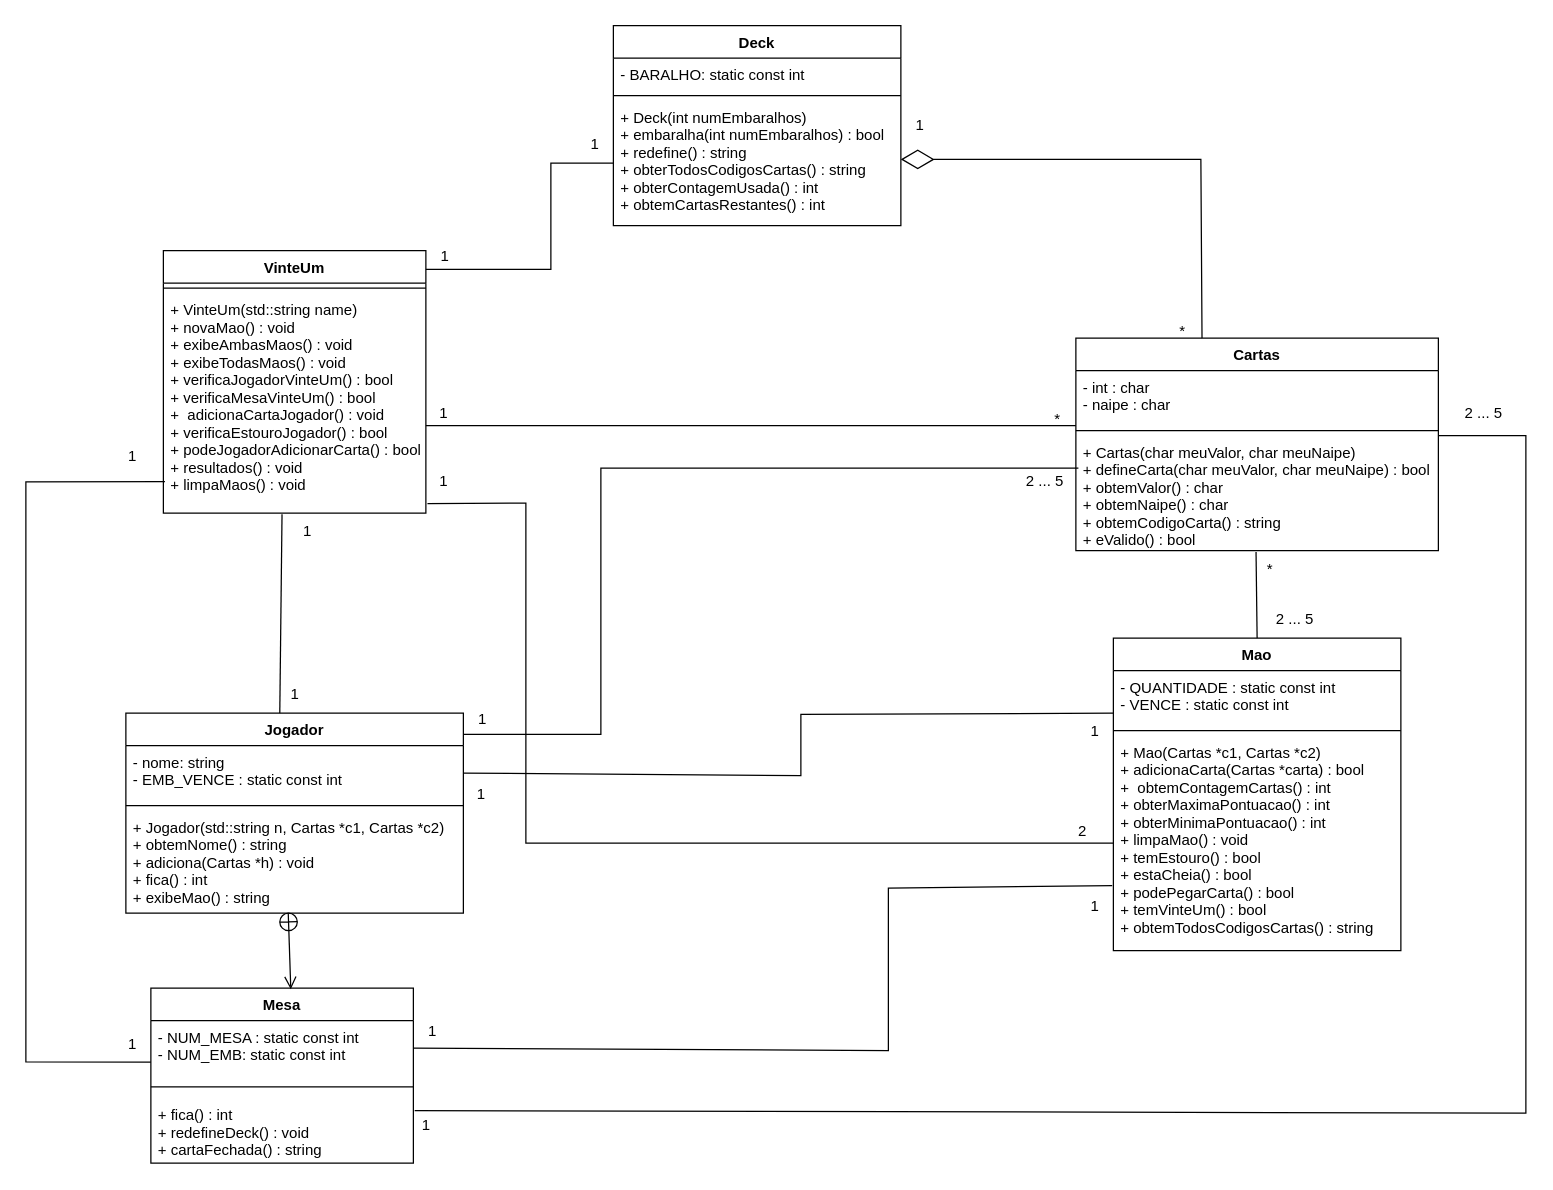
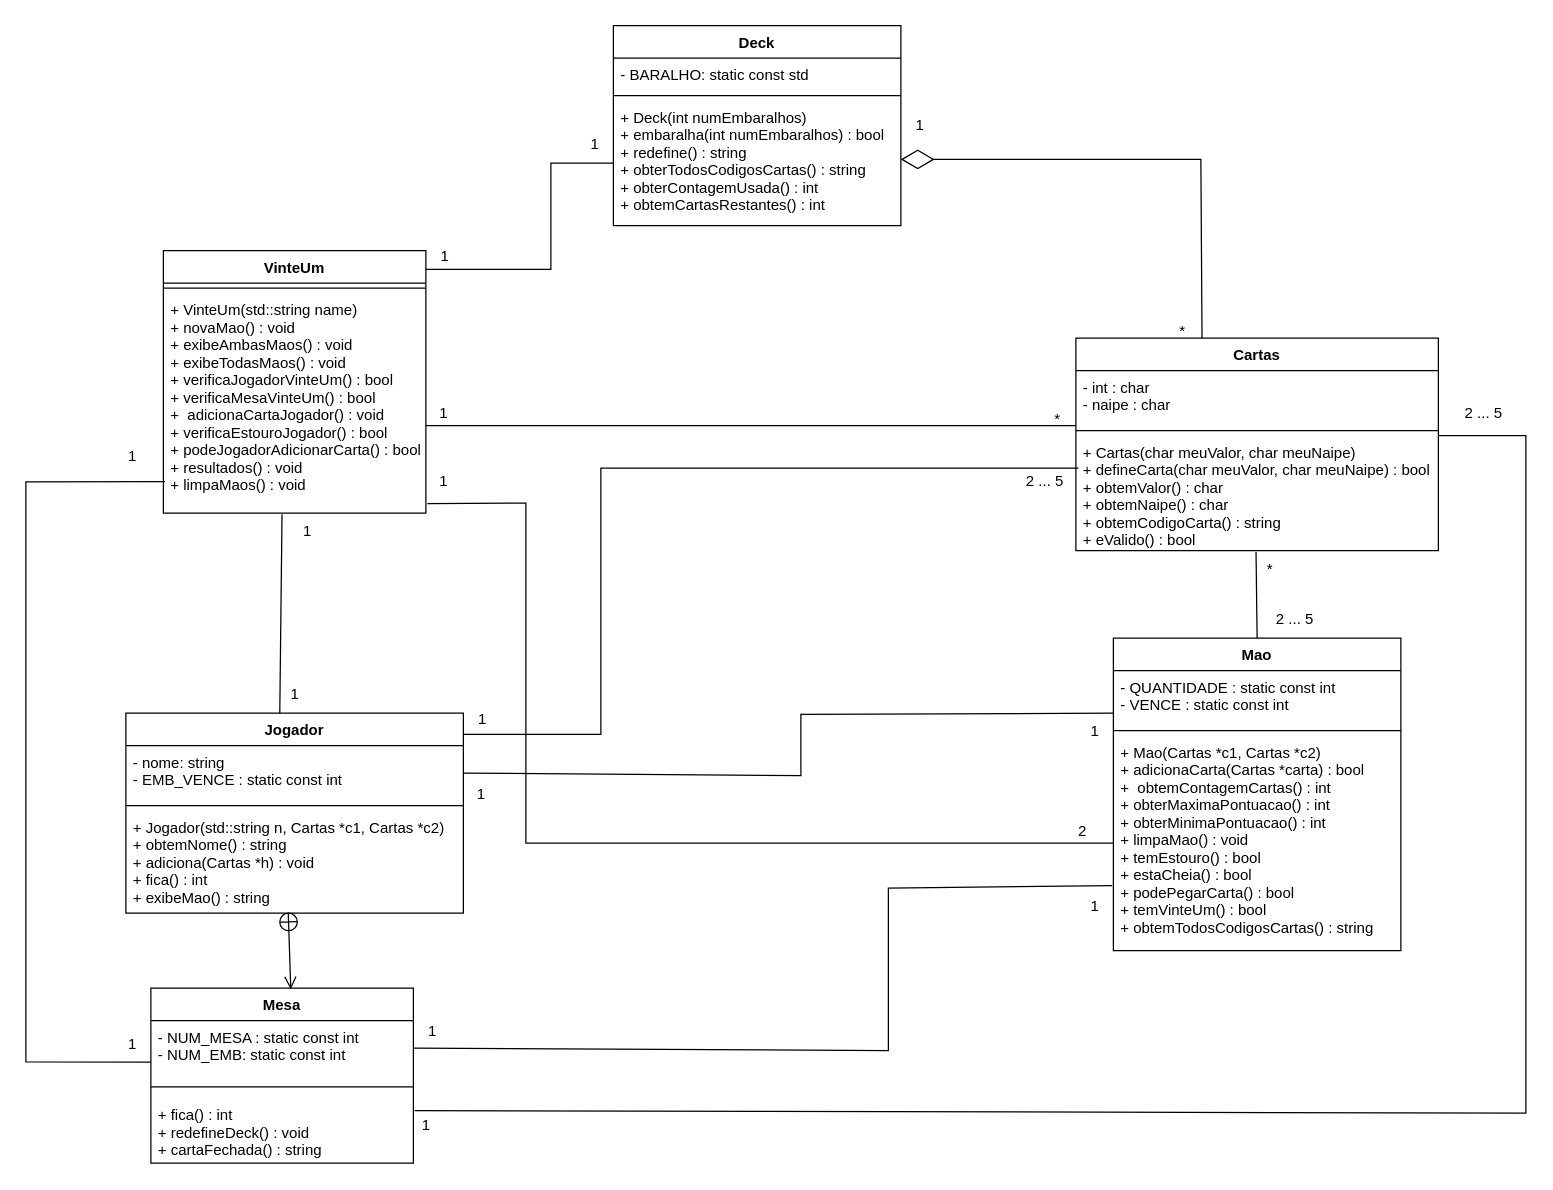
node "- BARALHO: static const int": label "- BARALHO: static const int" -> "- BARALHO: static const std"
